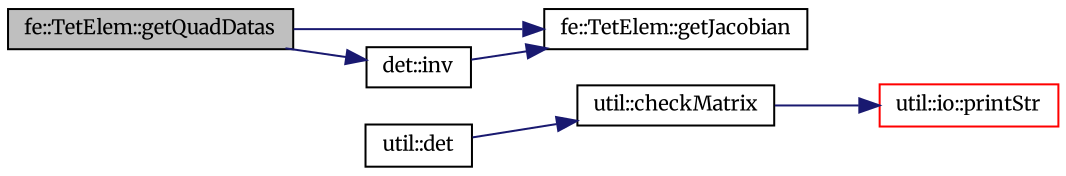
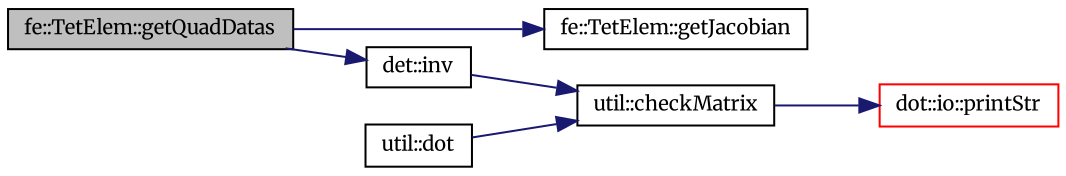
edge "det::inv" -> "fe::TetElem::getJacobian": now "det::inv" -> "util::checkMatrix"
node "util::io::printStr": label "util::io::printStr" -> "dot::io::printStr"
node "util::det": label "util::det" -> "util::dot"
